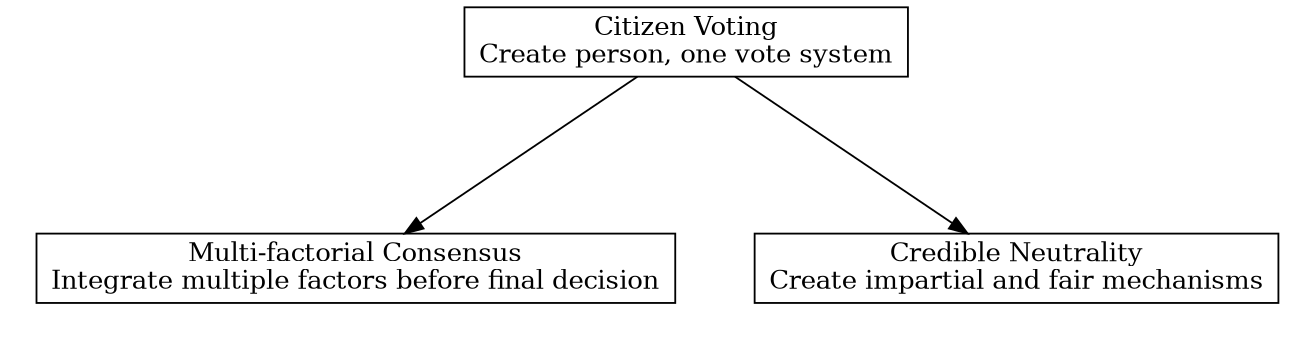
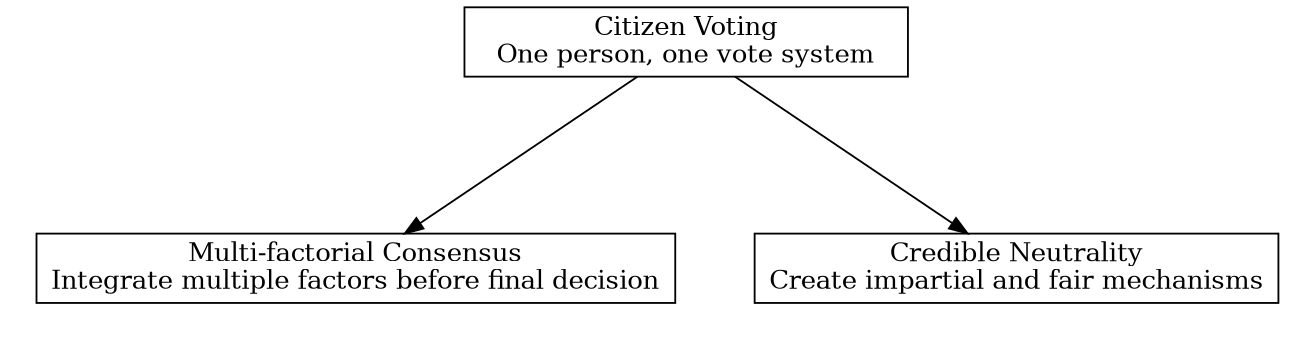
node "Citizen Voting Create person, one vote system": label "Citizen Voting Create person, one vote system" -> "Citizen Voting One person, one vote system"
